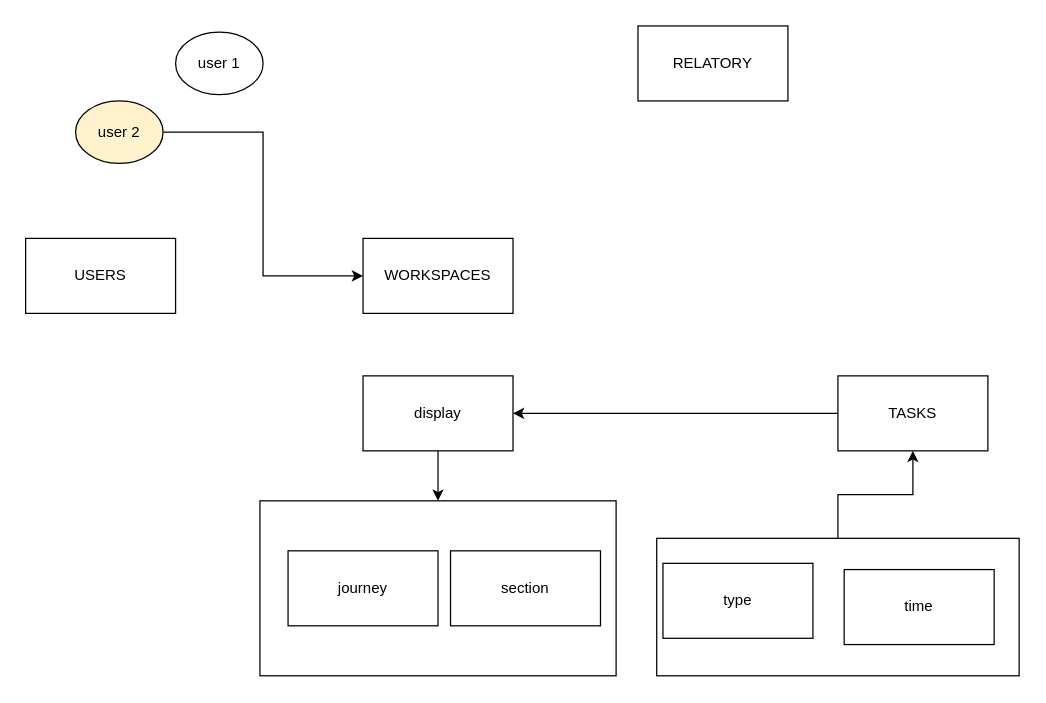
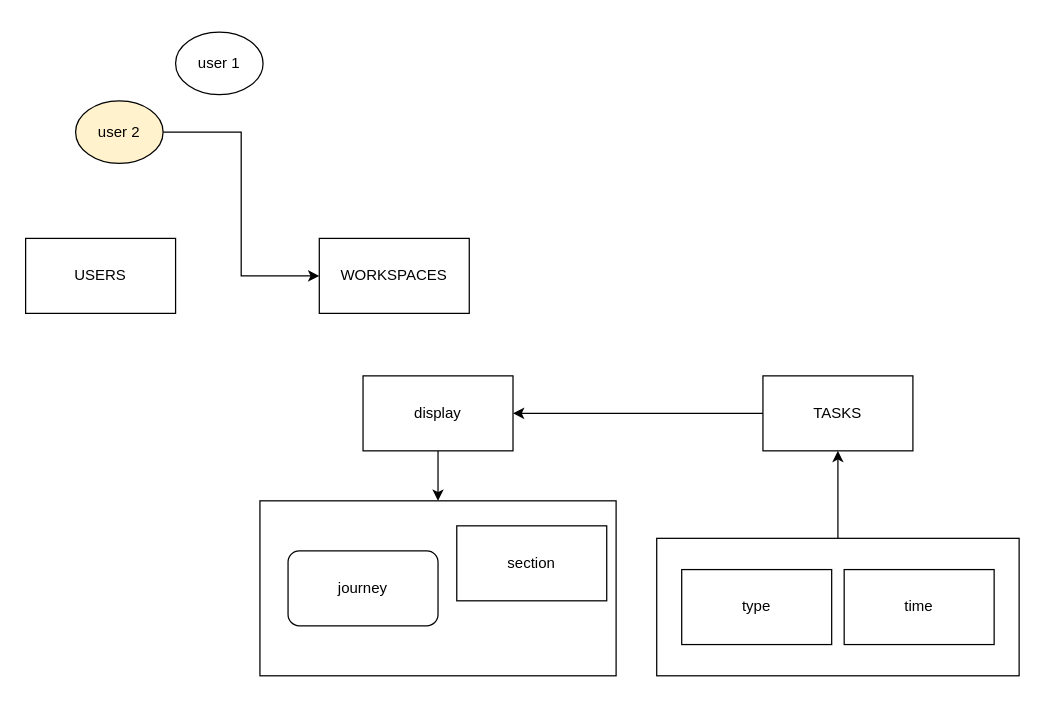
node "RELATORY": removed
node "WORKSPACES": moved (438, 276) -> (394, 276)
node "TASKS": moved (913, 413) -> (838, 413)
node "journey": shape rectangle -> rounded rectangle
node "section": moved (526, 588) -> (532, 563)
node "type": moved (738, 601) -> (757, 607)
